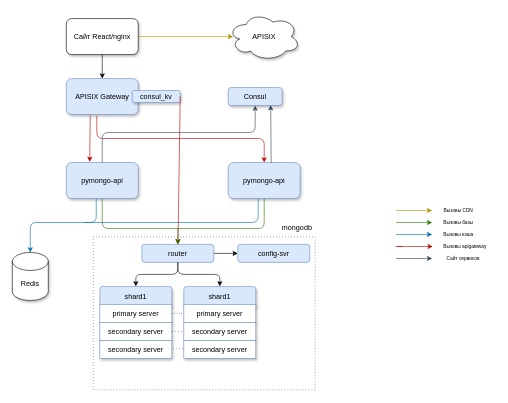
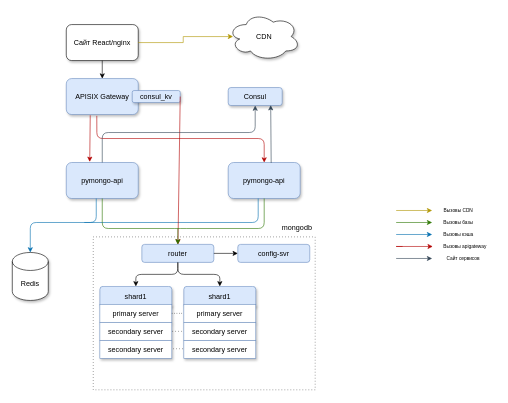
node "Сайт React/nginx": moved (102, 36) -> (102, 42)
node "APISIX": label "APISIX" -> "CDN"
